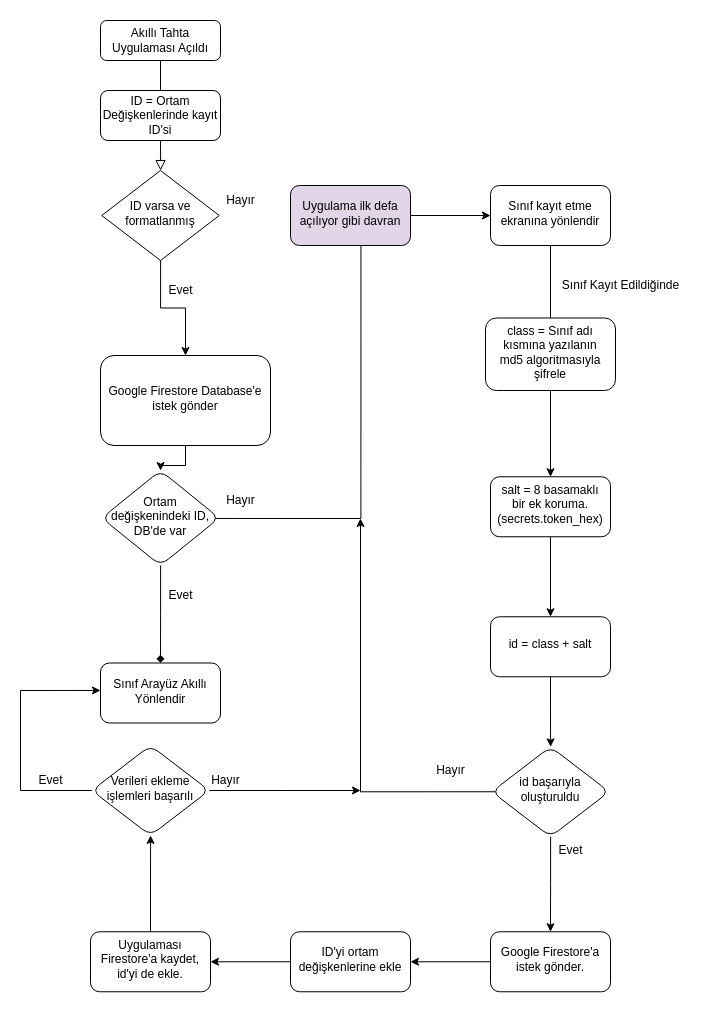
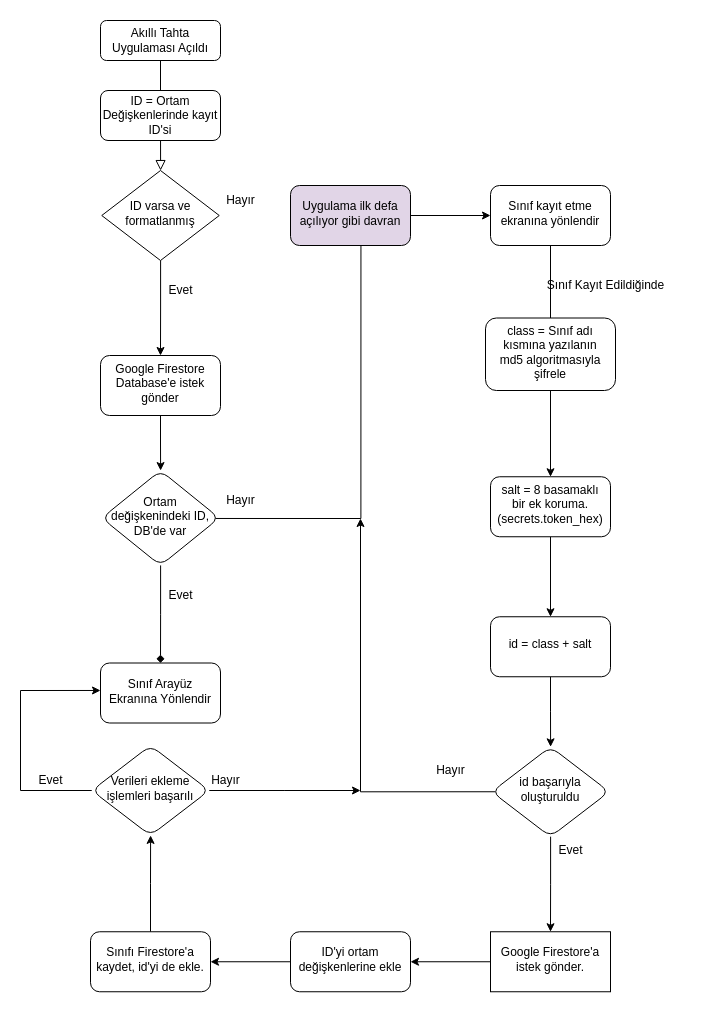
node "Sınıf Kayıt Edildiğinde": moved (621, 286) -> (606, 286)
node "Google Firestore Database'e istek gönder": size 170x90 -> 120x60
node "Sınıf Arayüz Akıllı Yönlendir": label "Sınıf Arayüz Akıllı Yönlendir" -> "Sınıf Arayüz Ekranına Yönlendir"
node "Uygulaması Firestore'a kaydet, id'yi de ekle.": label "Uygulaması Firestore'a kaydet, id'yi de ekle." -> "Sınıfı Firestore'a kaydet, id'yi de ekle."
node "Google Firestore'a istek gönder.": shape rounded rectangle -> rectangle
